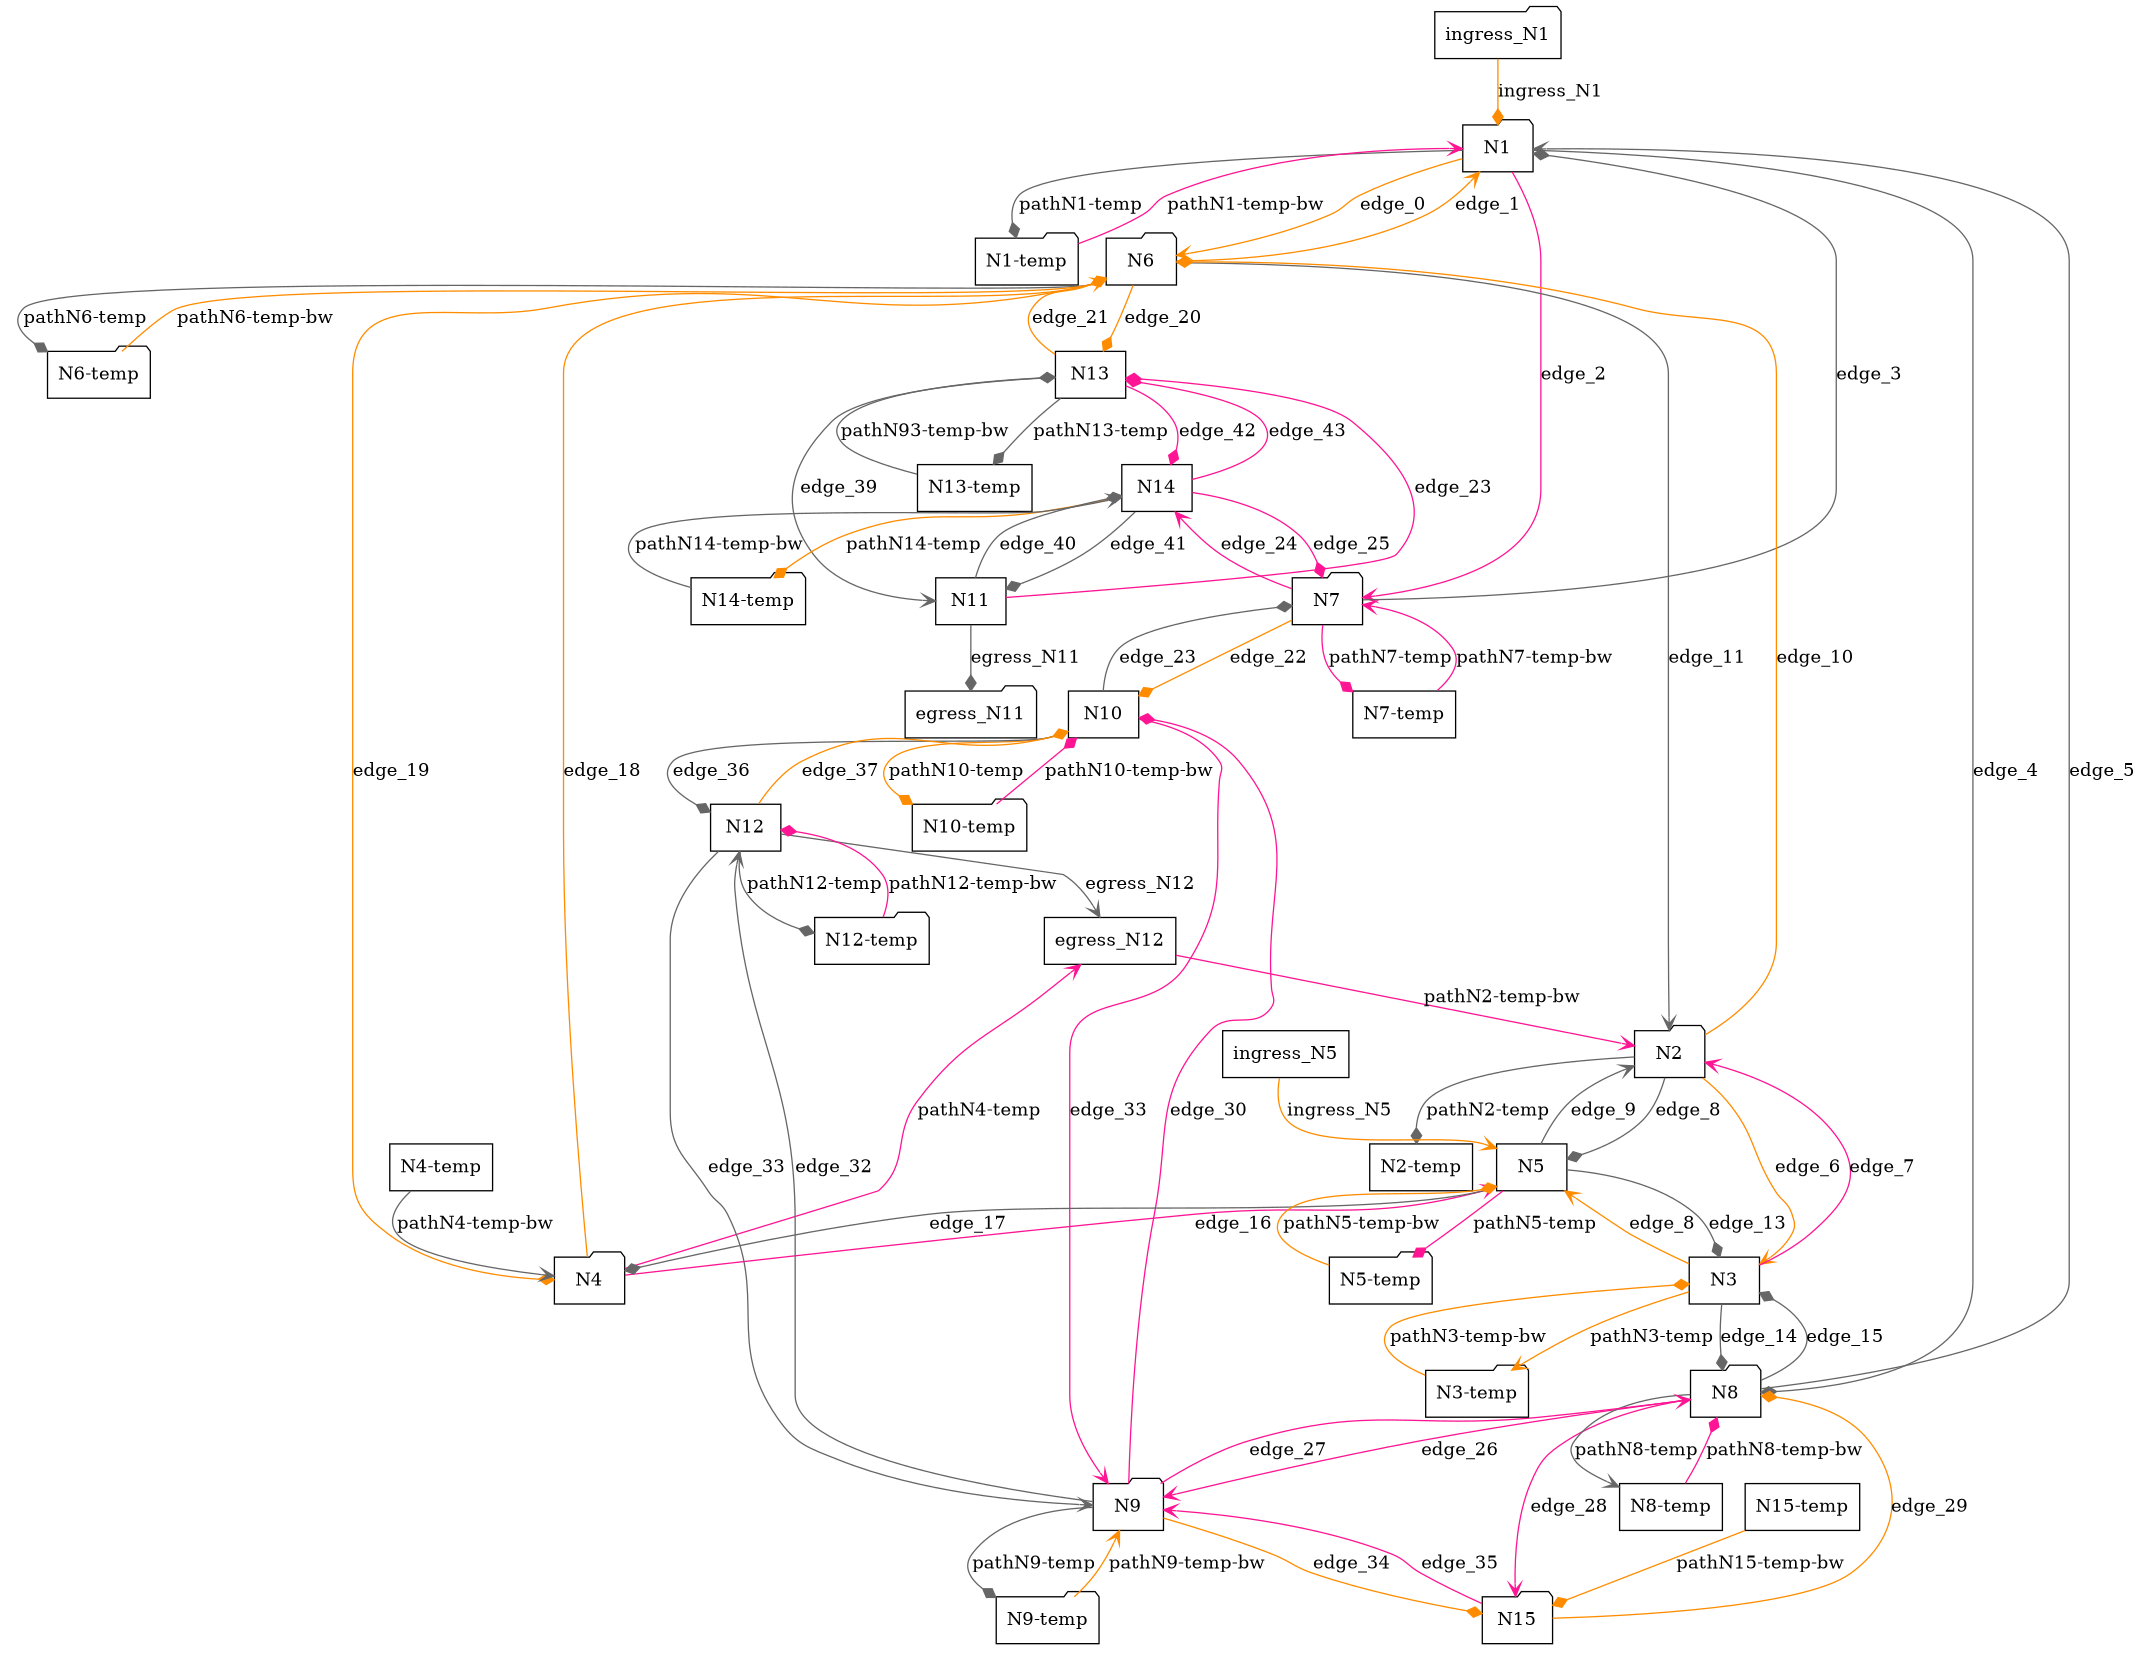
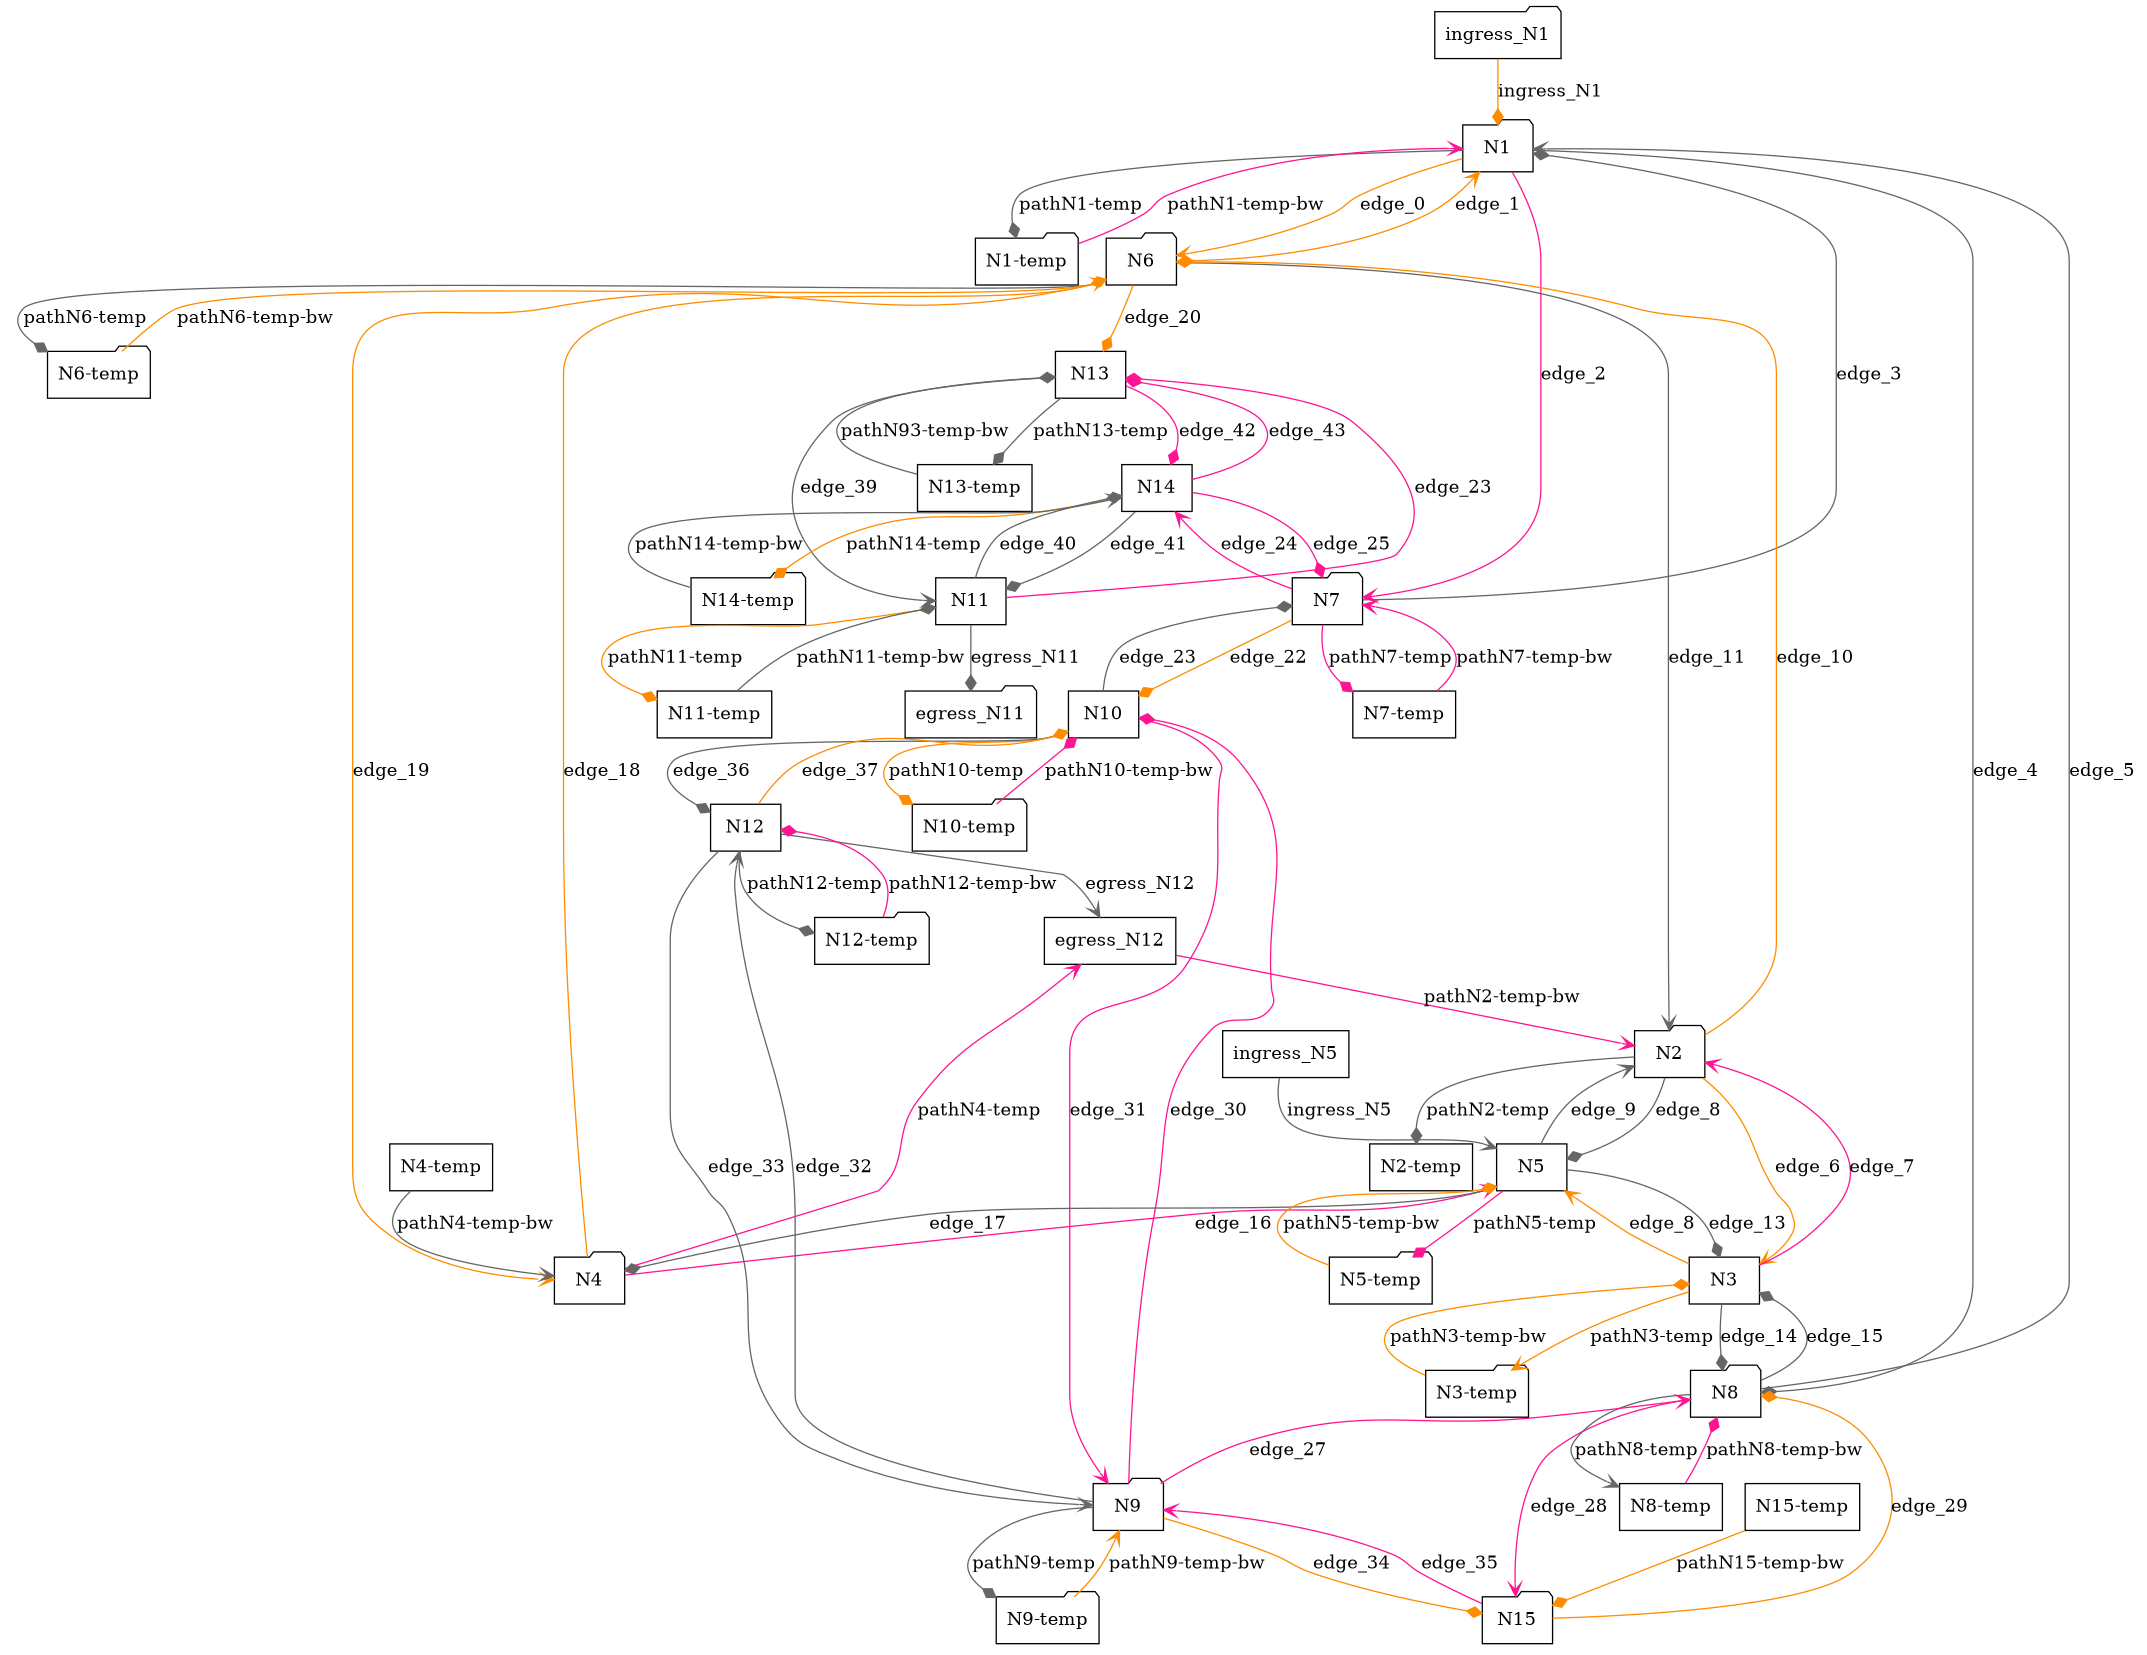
edge "N13" -> "N6": removed, label "edge_21"
edge "N6" -> "N4": arrowhead diamond -> vee
node "N11-temp": added
edge "N10" -> "N9": label "edge_33" -> "edge_31"
edge "ingress_N5" -> "N5": color darkorange -> gray40
edge "N8" -> "N9": removed, label "edge_26"
